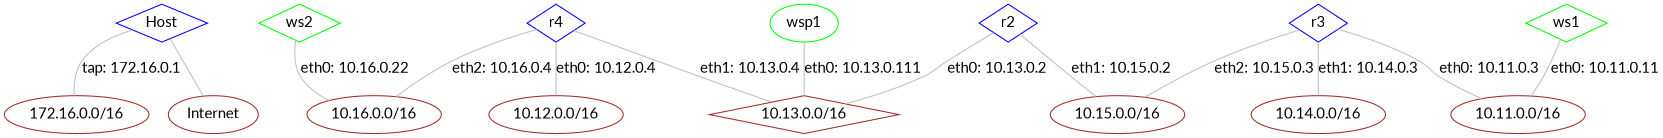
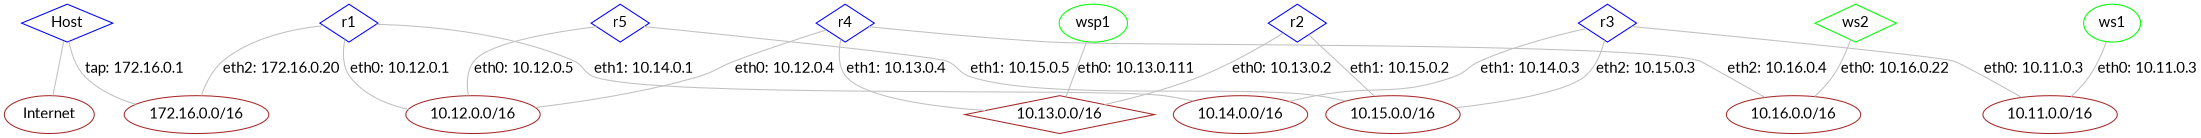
node "r1": added
node "r5": added
node "ws1": shape diamond -> ellipse
edge "ws1" -- "10.11.0.0/16": label "eth0: 10.11.0.11" -> "eth0: 10.11.0.3"
